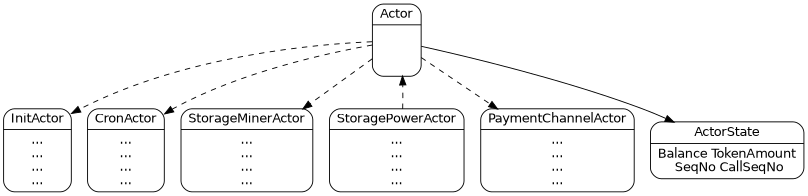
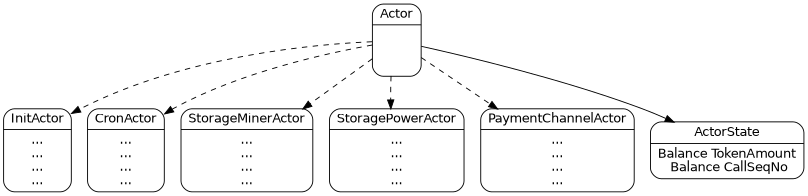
edge "StoragePowerActor" -> "Actor": reversed
node "ActorState": text "SeqNo CallSeqNo" -> "Balance CallSeqNo"
